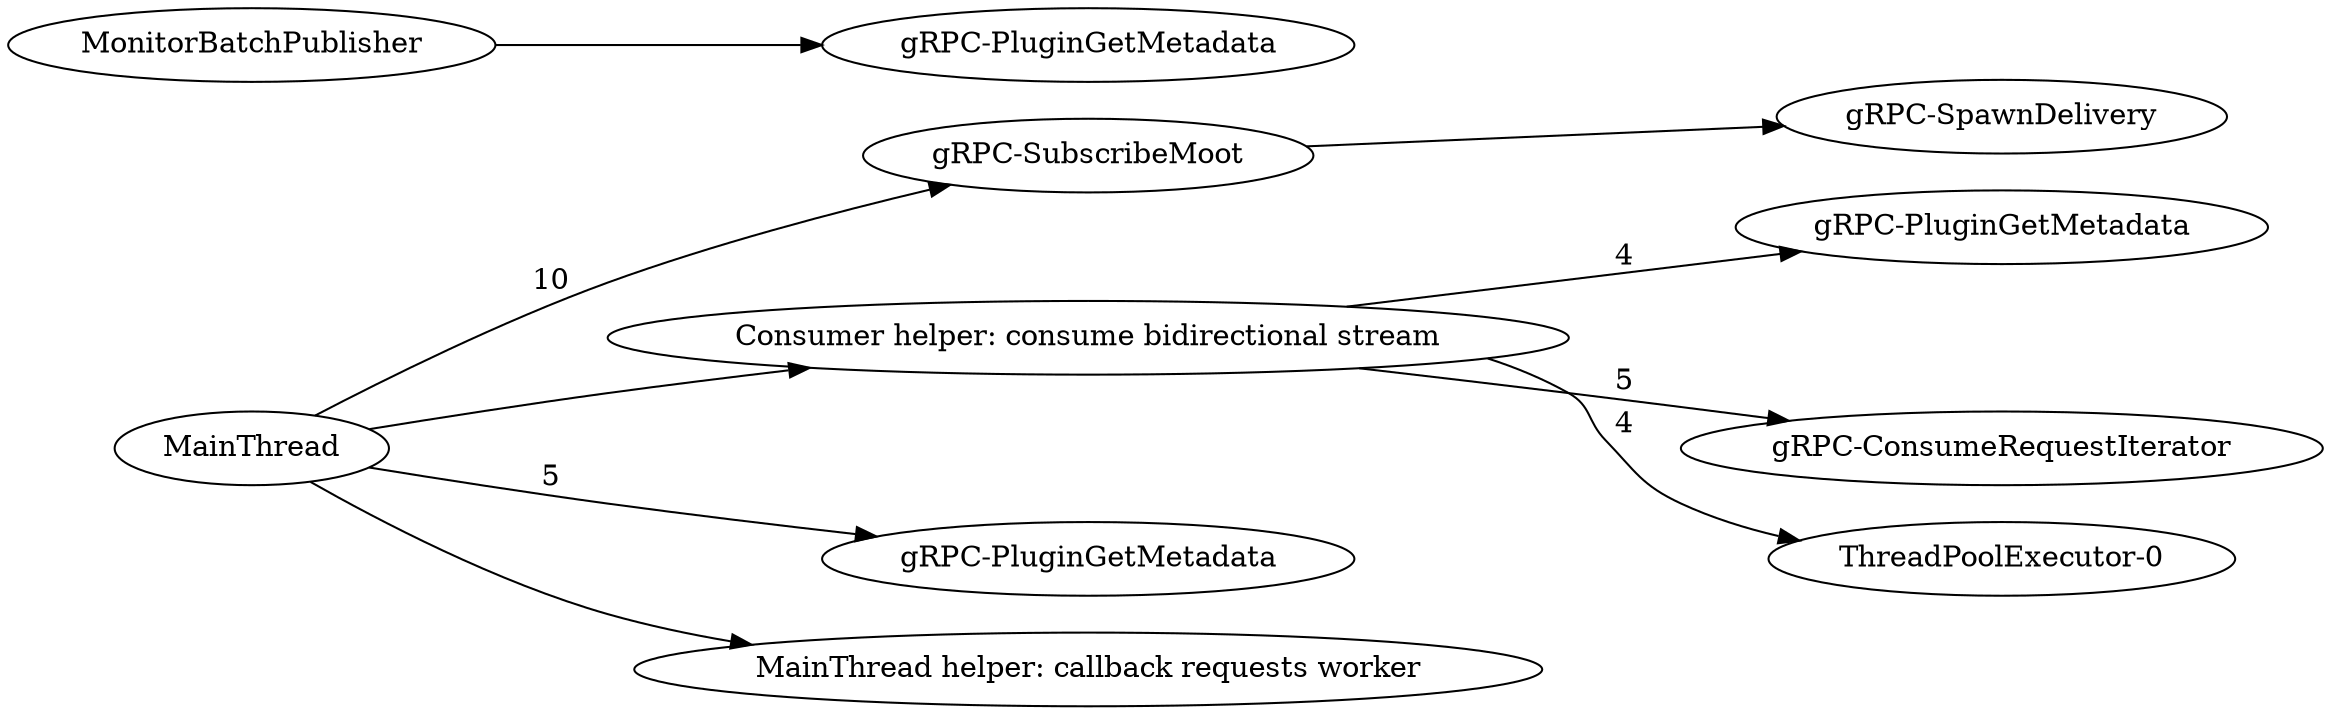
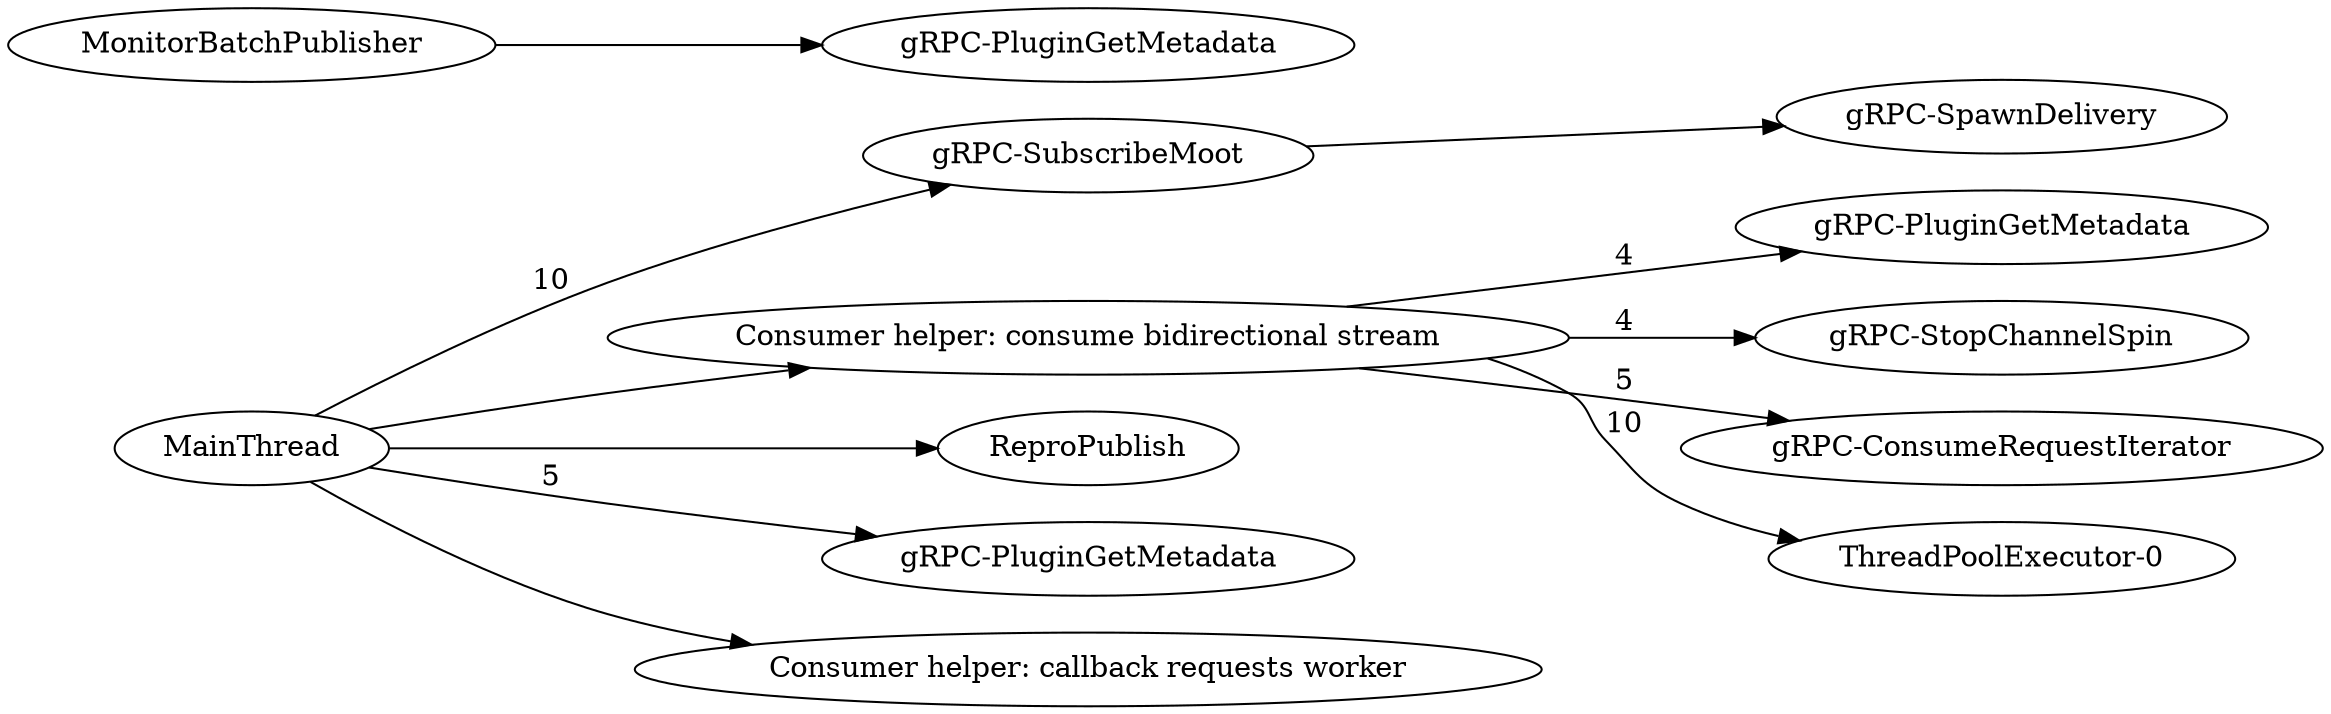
node "gRPC-StopChannelSpin": added
edge "Consumer helper: consume bidirectional stream" -> "ThreadPoolExecutor-0": label "4" -> "10"
node "ReproPublish": added
node "MainThread helper: callback requests worker": label "MainThread helper: callback requests worker" -> "Consumer helper: callback requests worker"
